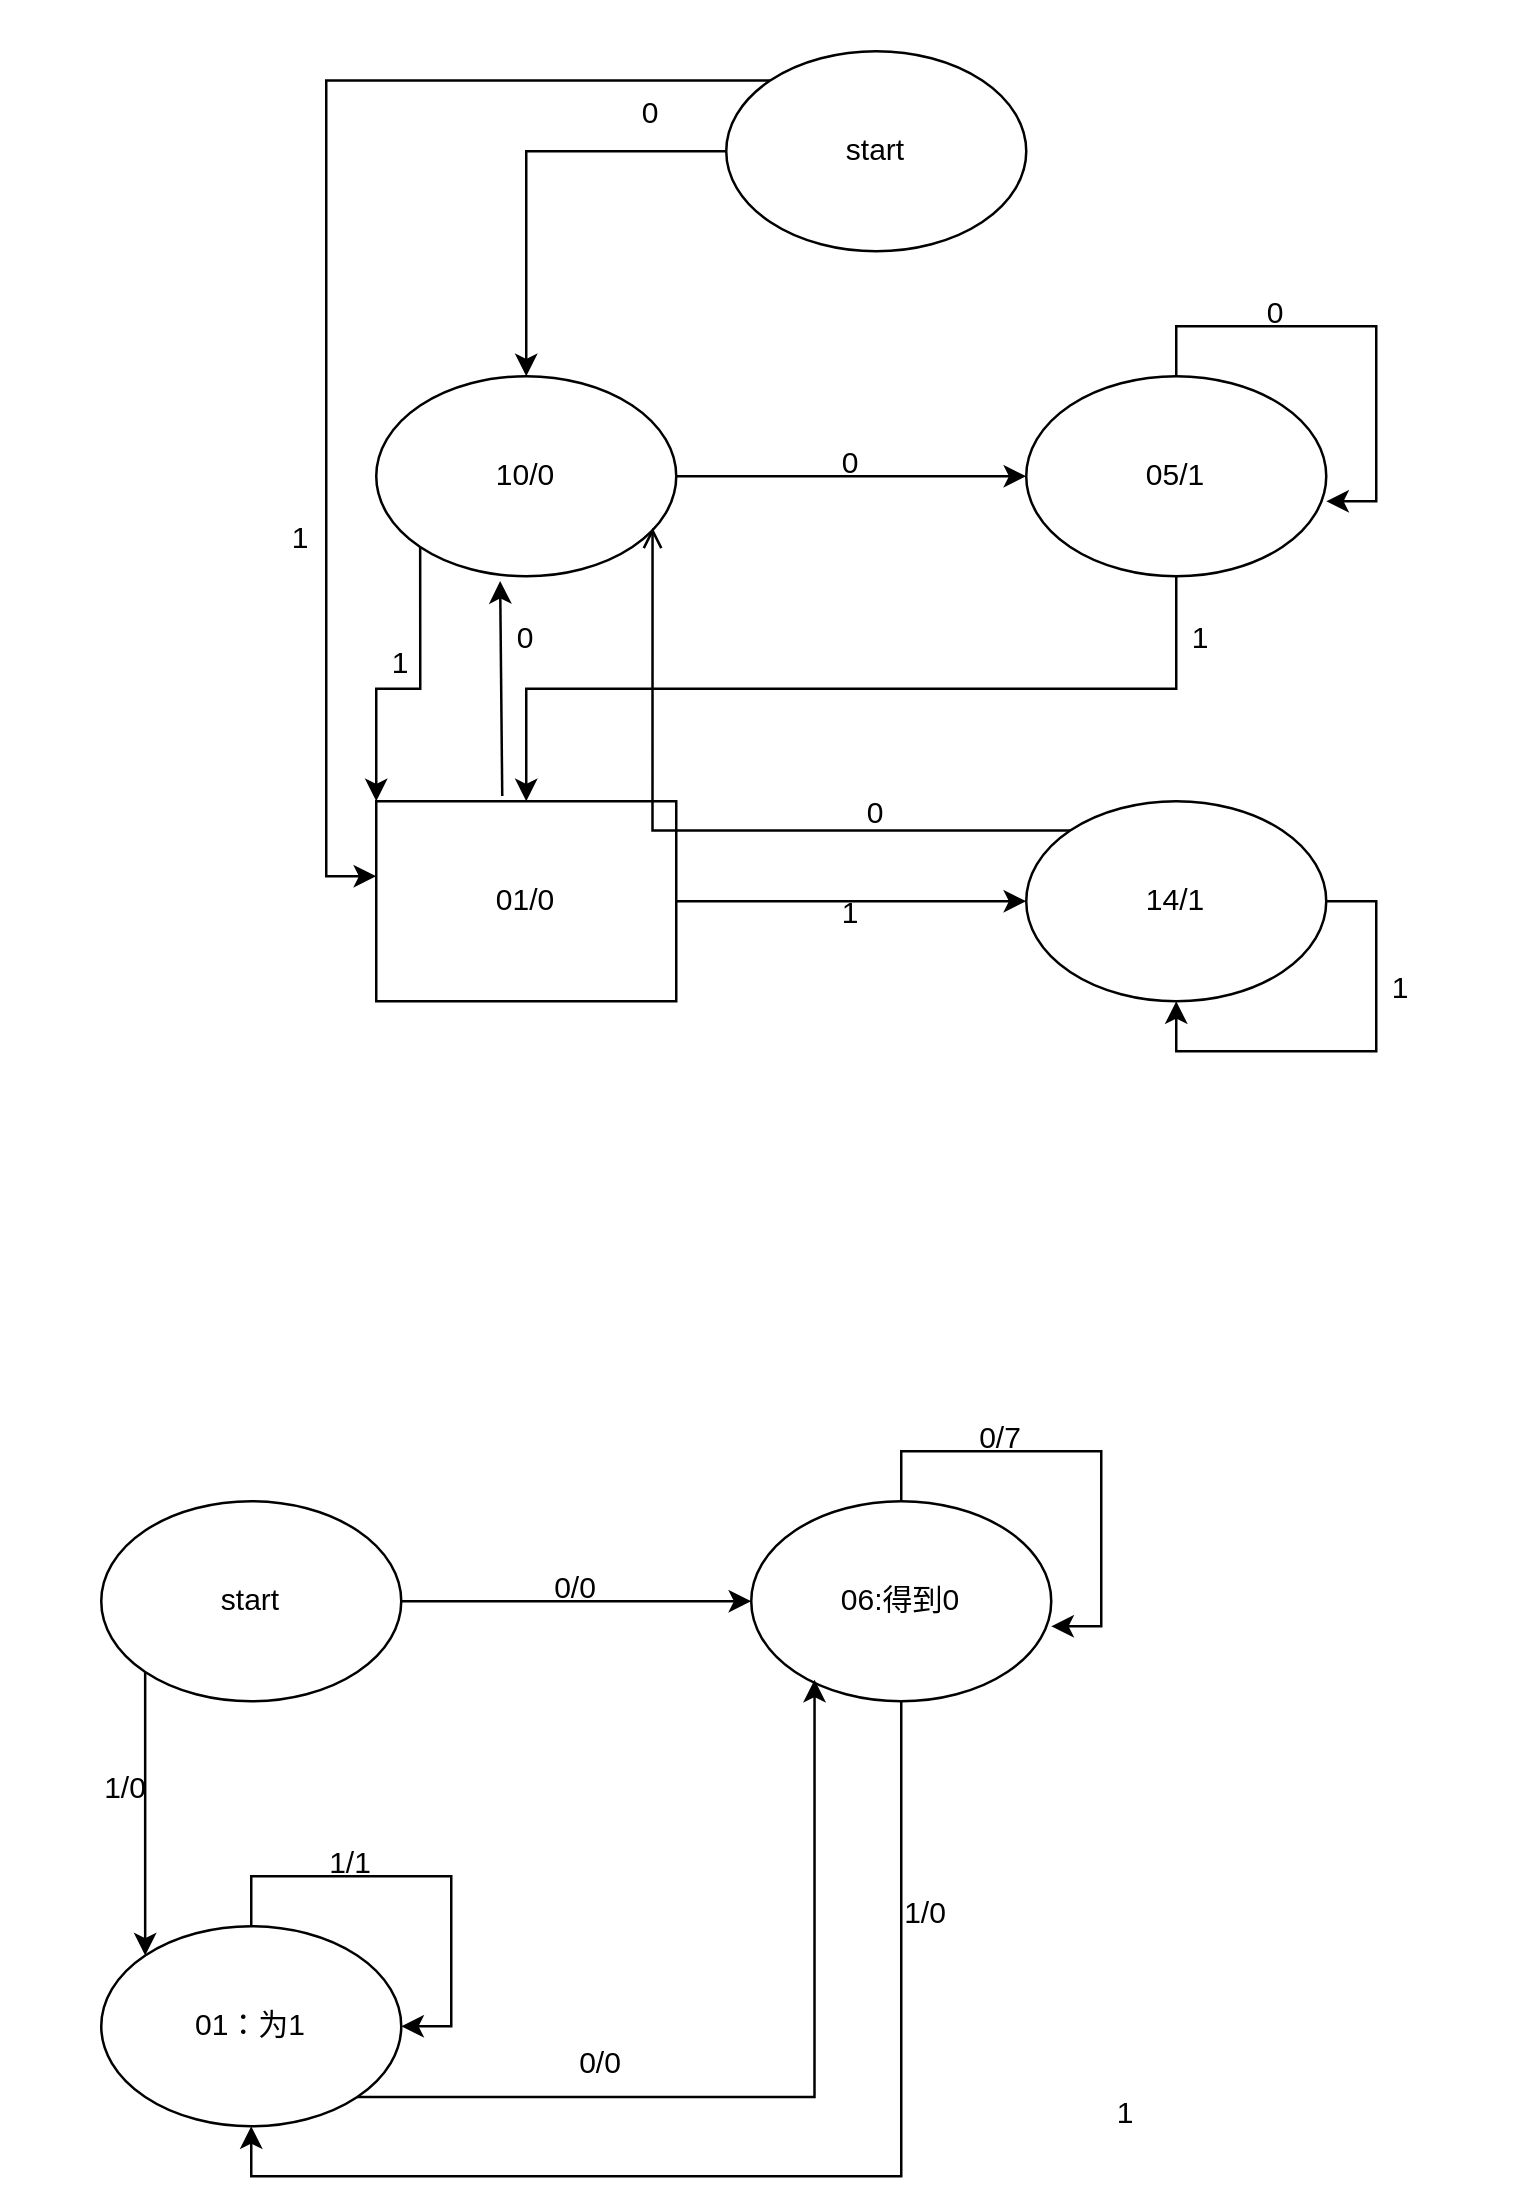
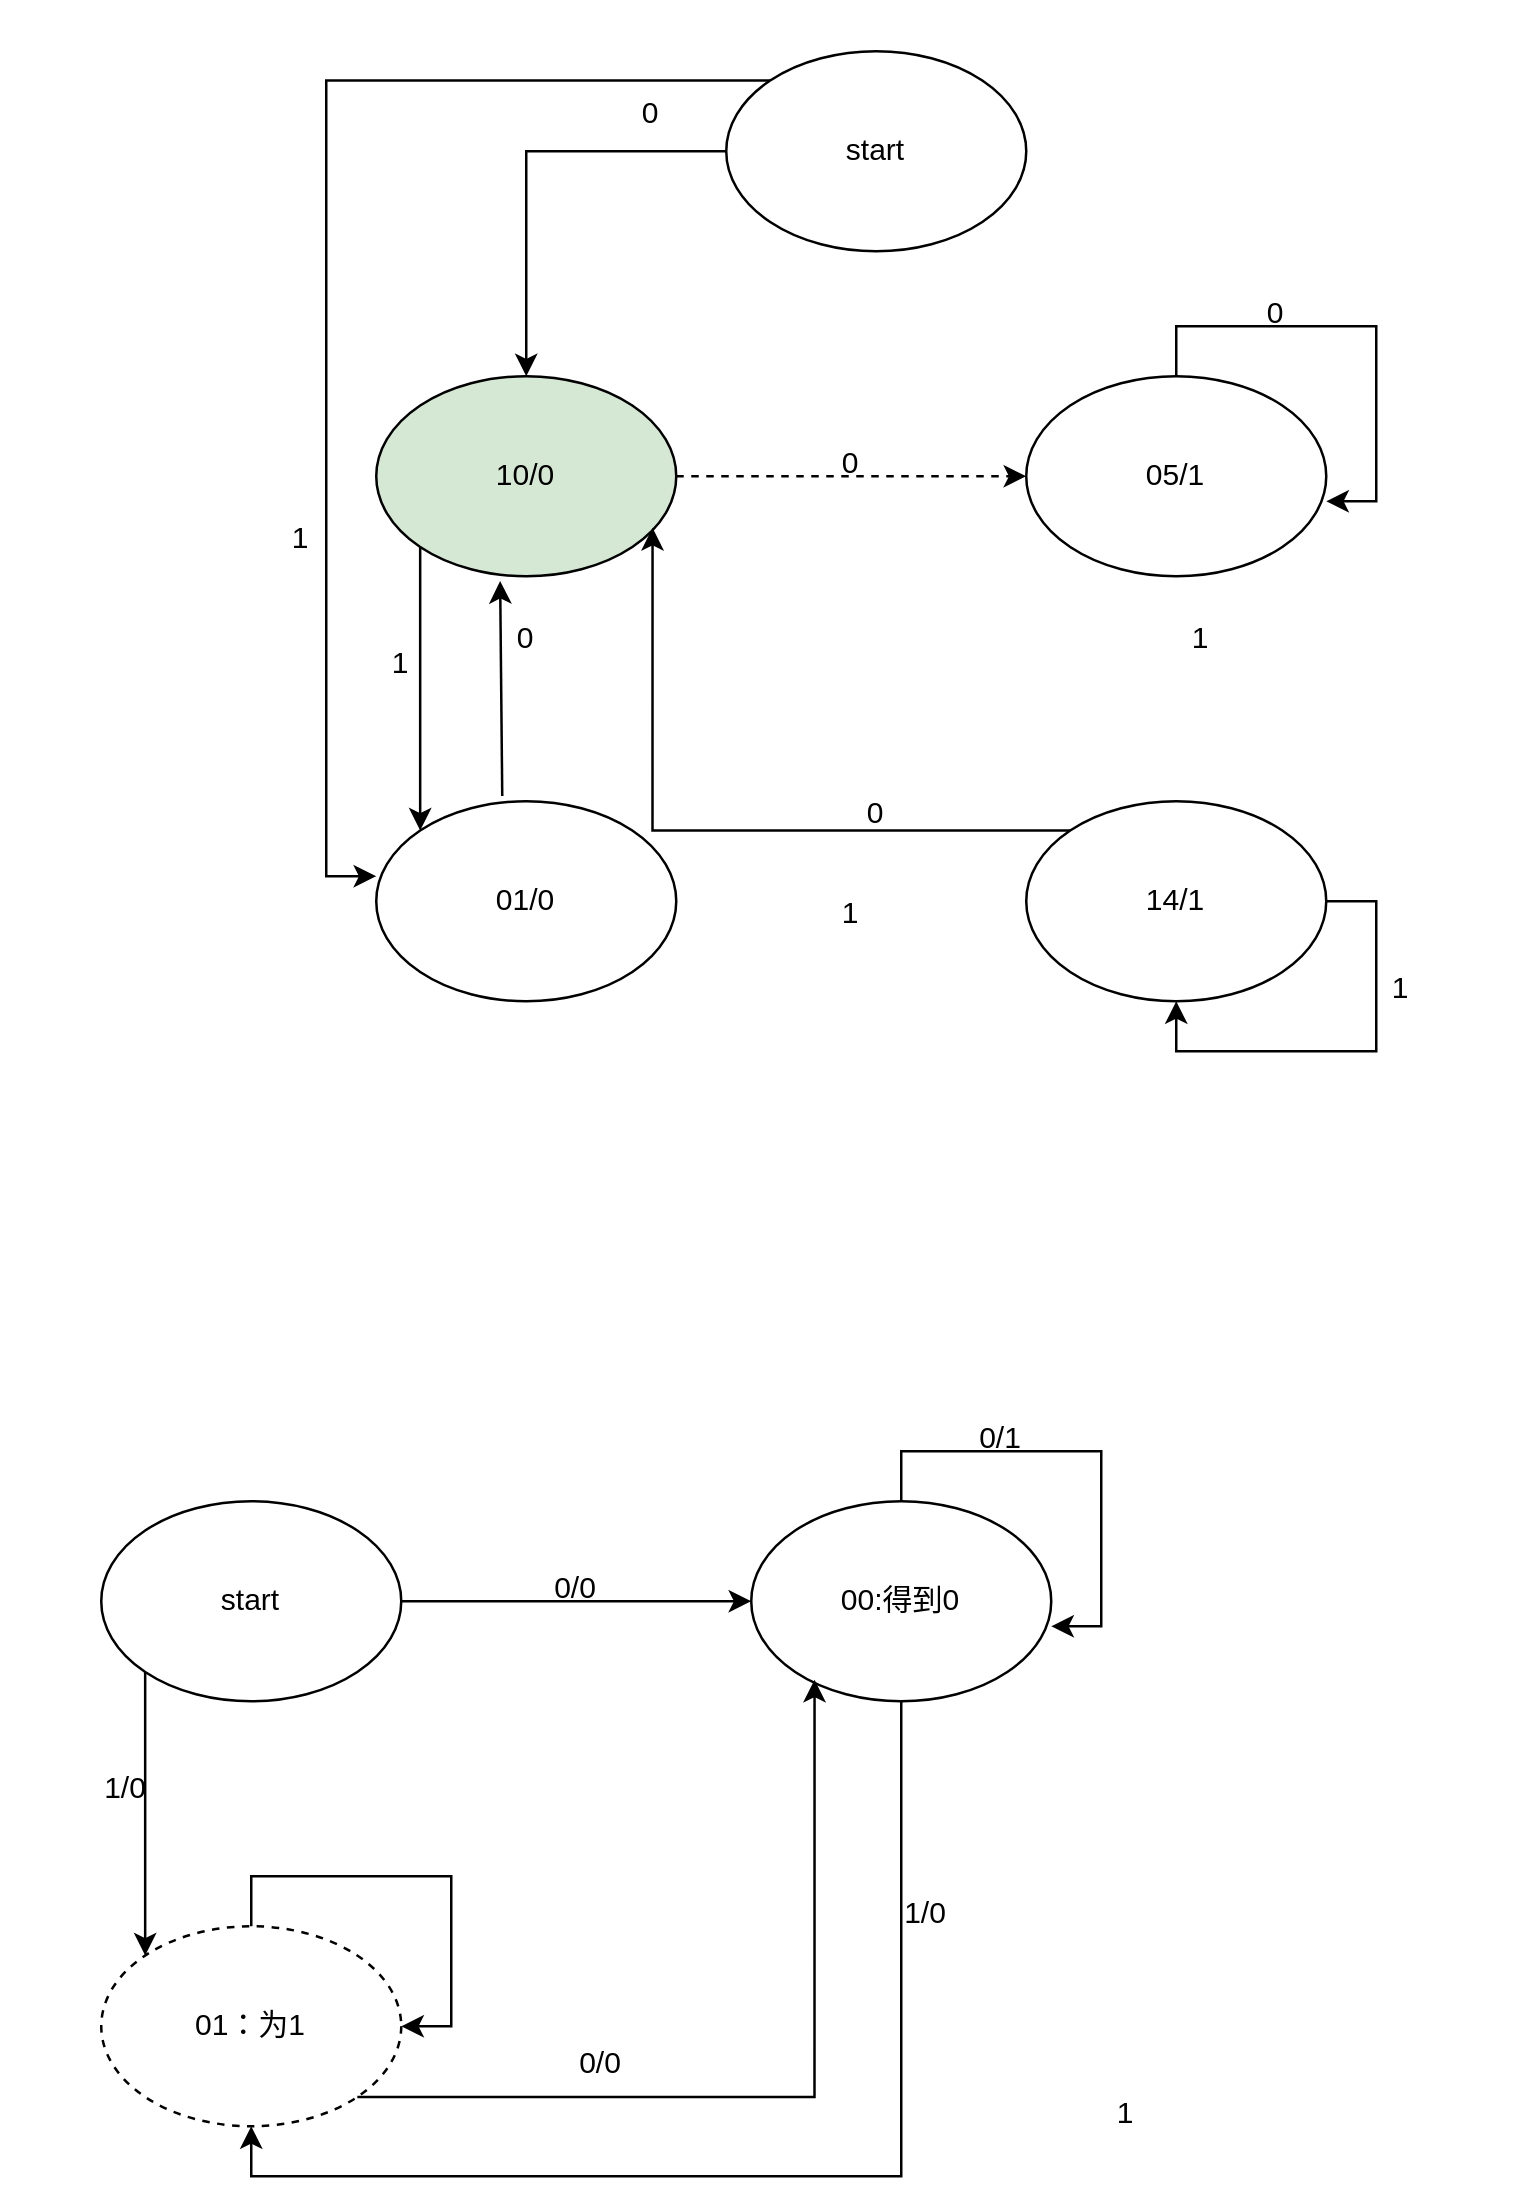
node "10/0": fillcolor #ffffff -> #d5e8d4
edge "10/0" -> "05/1": style solid -> dashed
edge "14/1" -> "10/0": arrowhead open -> classic
edge "05/1" -> "01/0": removed
node "01/0": shape rectangle -> ellipse
edge "01/0" -> "14/1": removed
node "0/7": label "0/7" -> "0/1"
node "06:得到0": label "06:得到0" -> "00:得到0"
node "1/1": removed
node "01：为1": style solid -> dashed
